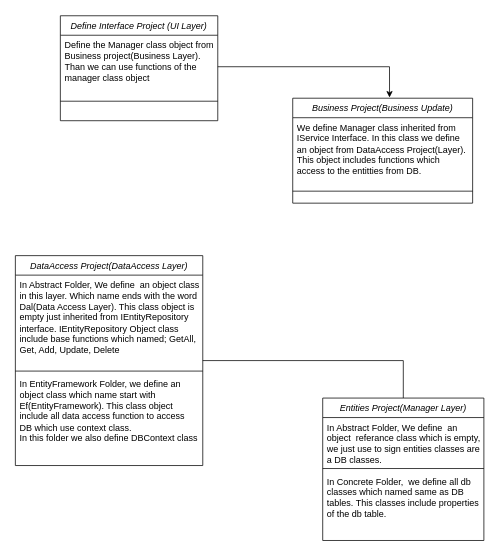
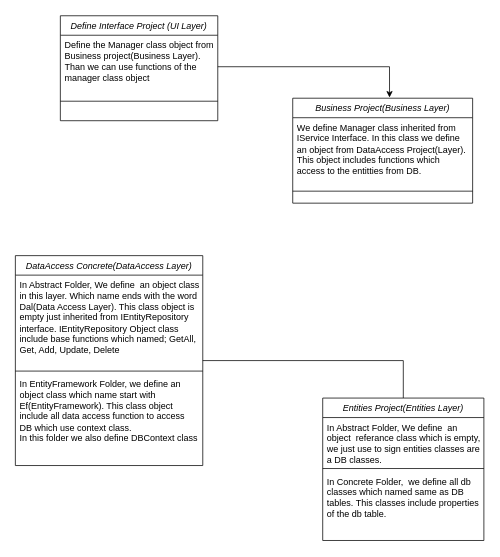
node "Business Project(Business Update)": label "Business Project(Business Update)" -> "Business Project(Business Layer)"
node "DataAccess Project(DataAccess Layer)": label "DataAccess Project(DataAccess Layer)" -> "DataAccess Concrete(DataAccess Layer)"
node "Entities Project(Manager Layer)": label "Entities Project(Manager Layer)" -> "Entities Project(Entities Layer)"
